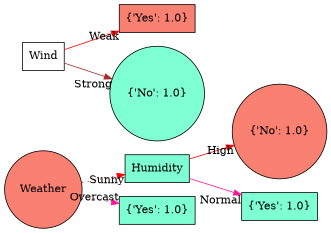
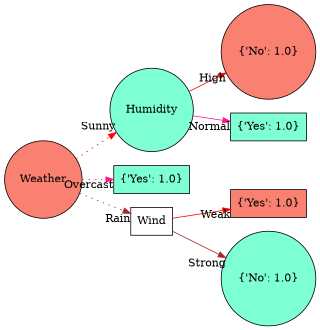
node "Humidity": shape box -> circle
edge "Weather" -> "Wind": added
